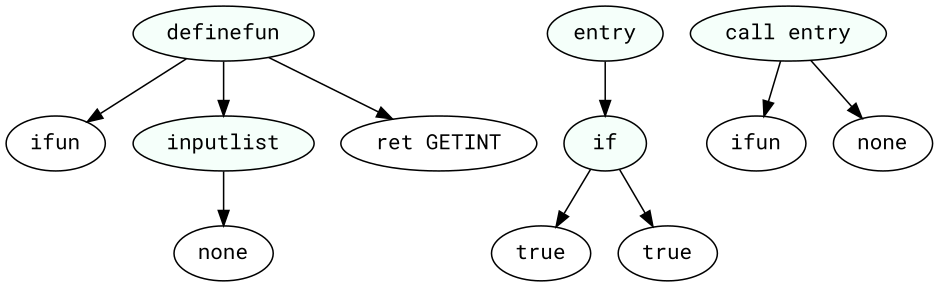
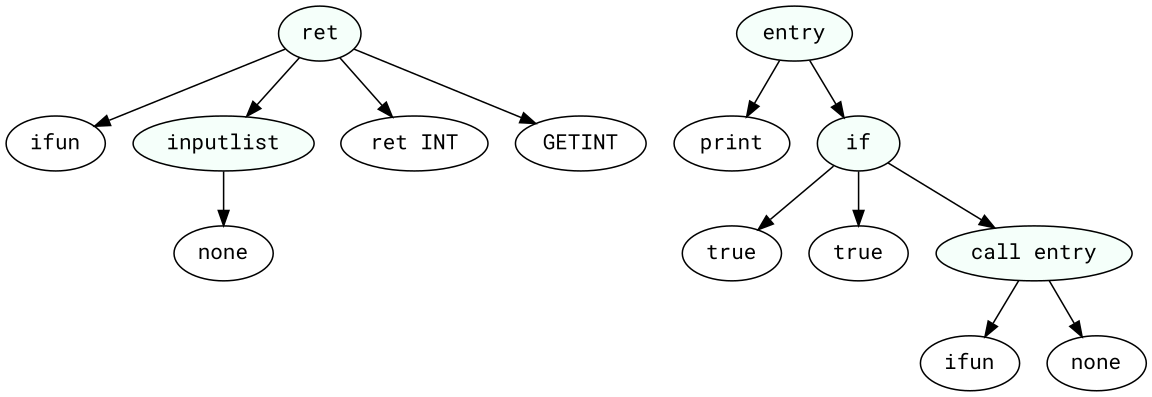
node "definefun": label "definefun" -> "ret"
node "ret GETINT": label "ret GETINT" -> "ret INT"
node "GETINT": added
node "print": added
edge "if" -> "call entry": added
